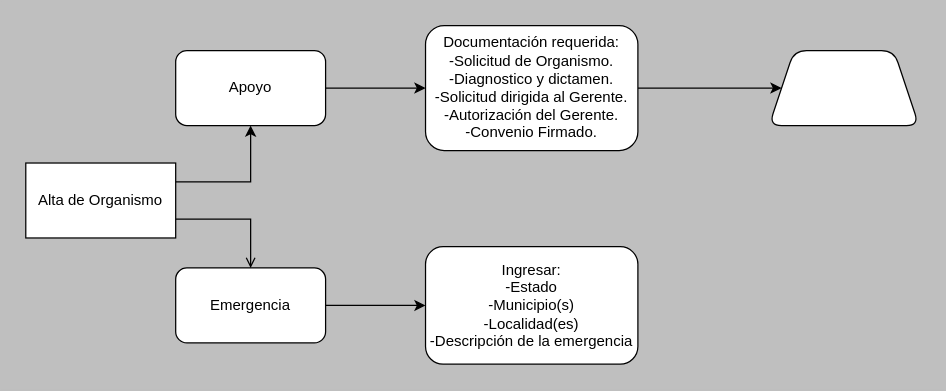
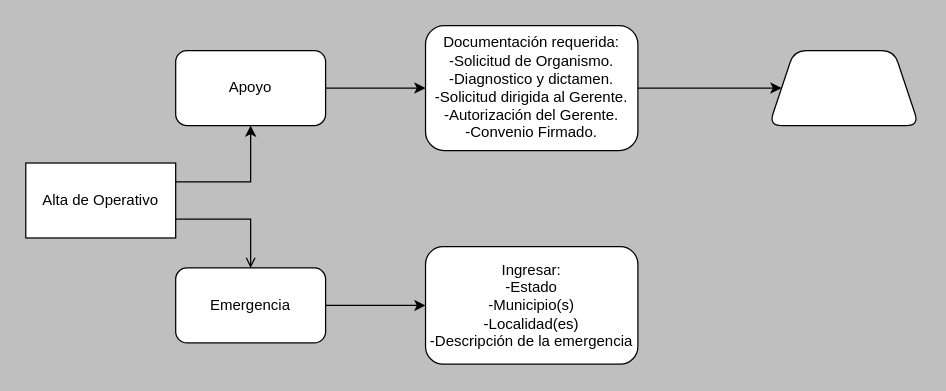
node "Alta de Organismo": label "Alta de Organismo" -> "Alta de Operativo"
